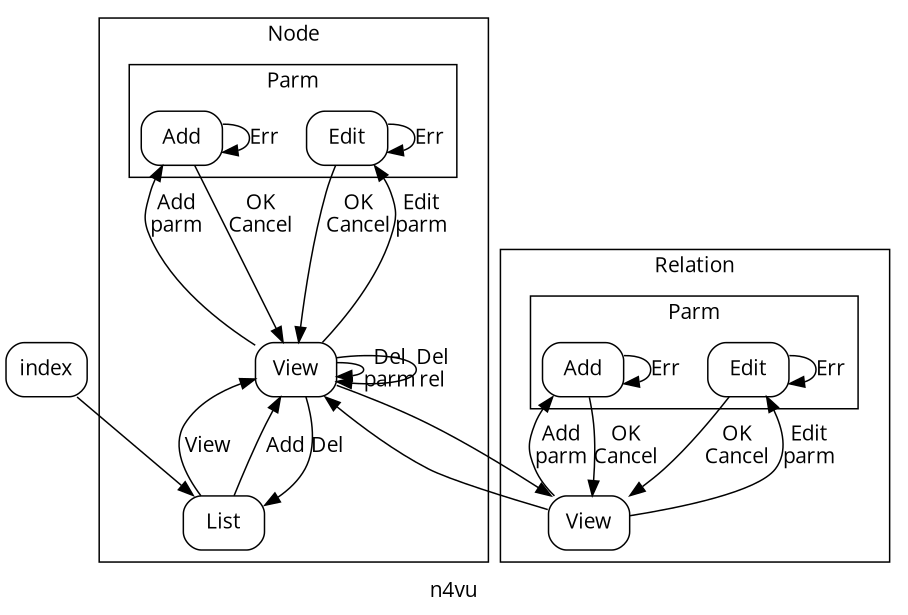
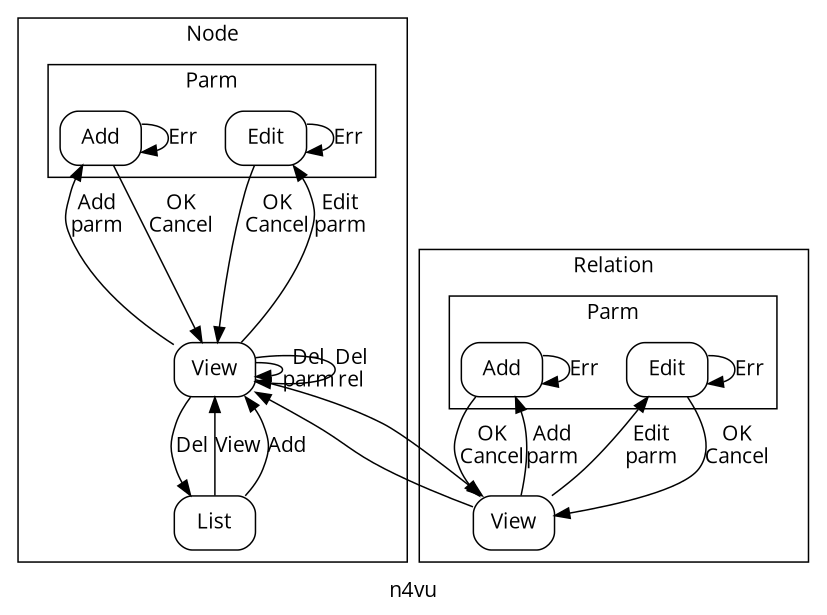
node "index": removed
